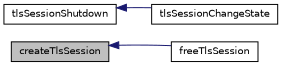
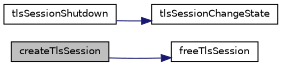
edge "tlsSessionChangeState" -> "tlsSessionShutdown": reversed
edge "freeTlsSession" -> "createTlsSession": reversed
